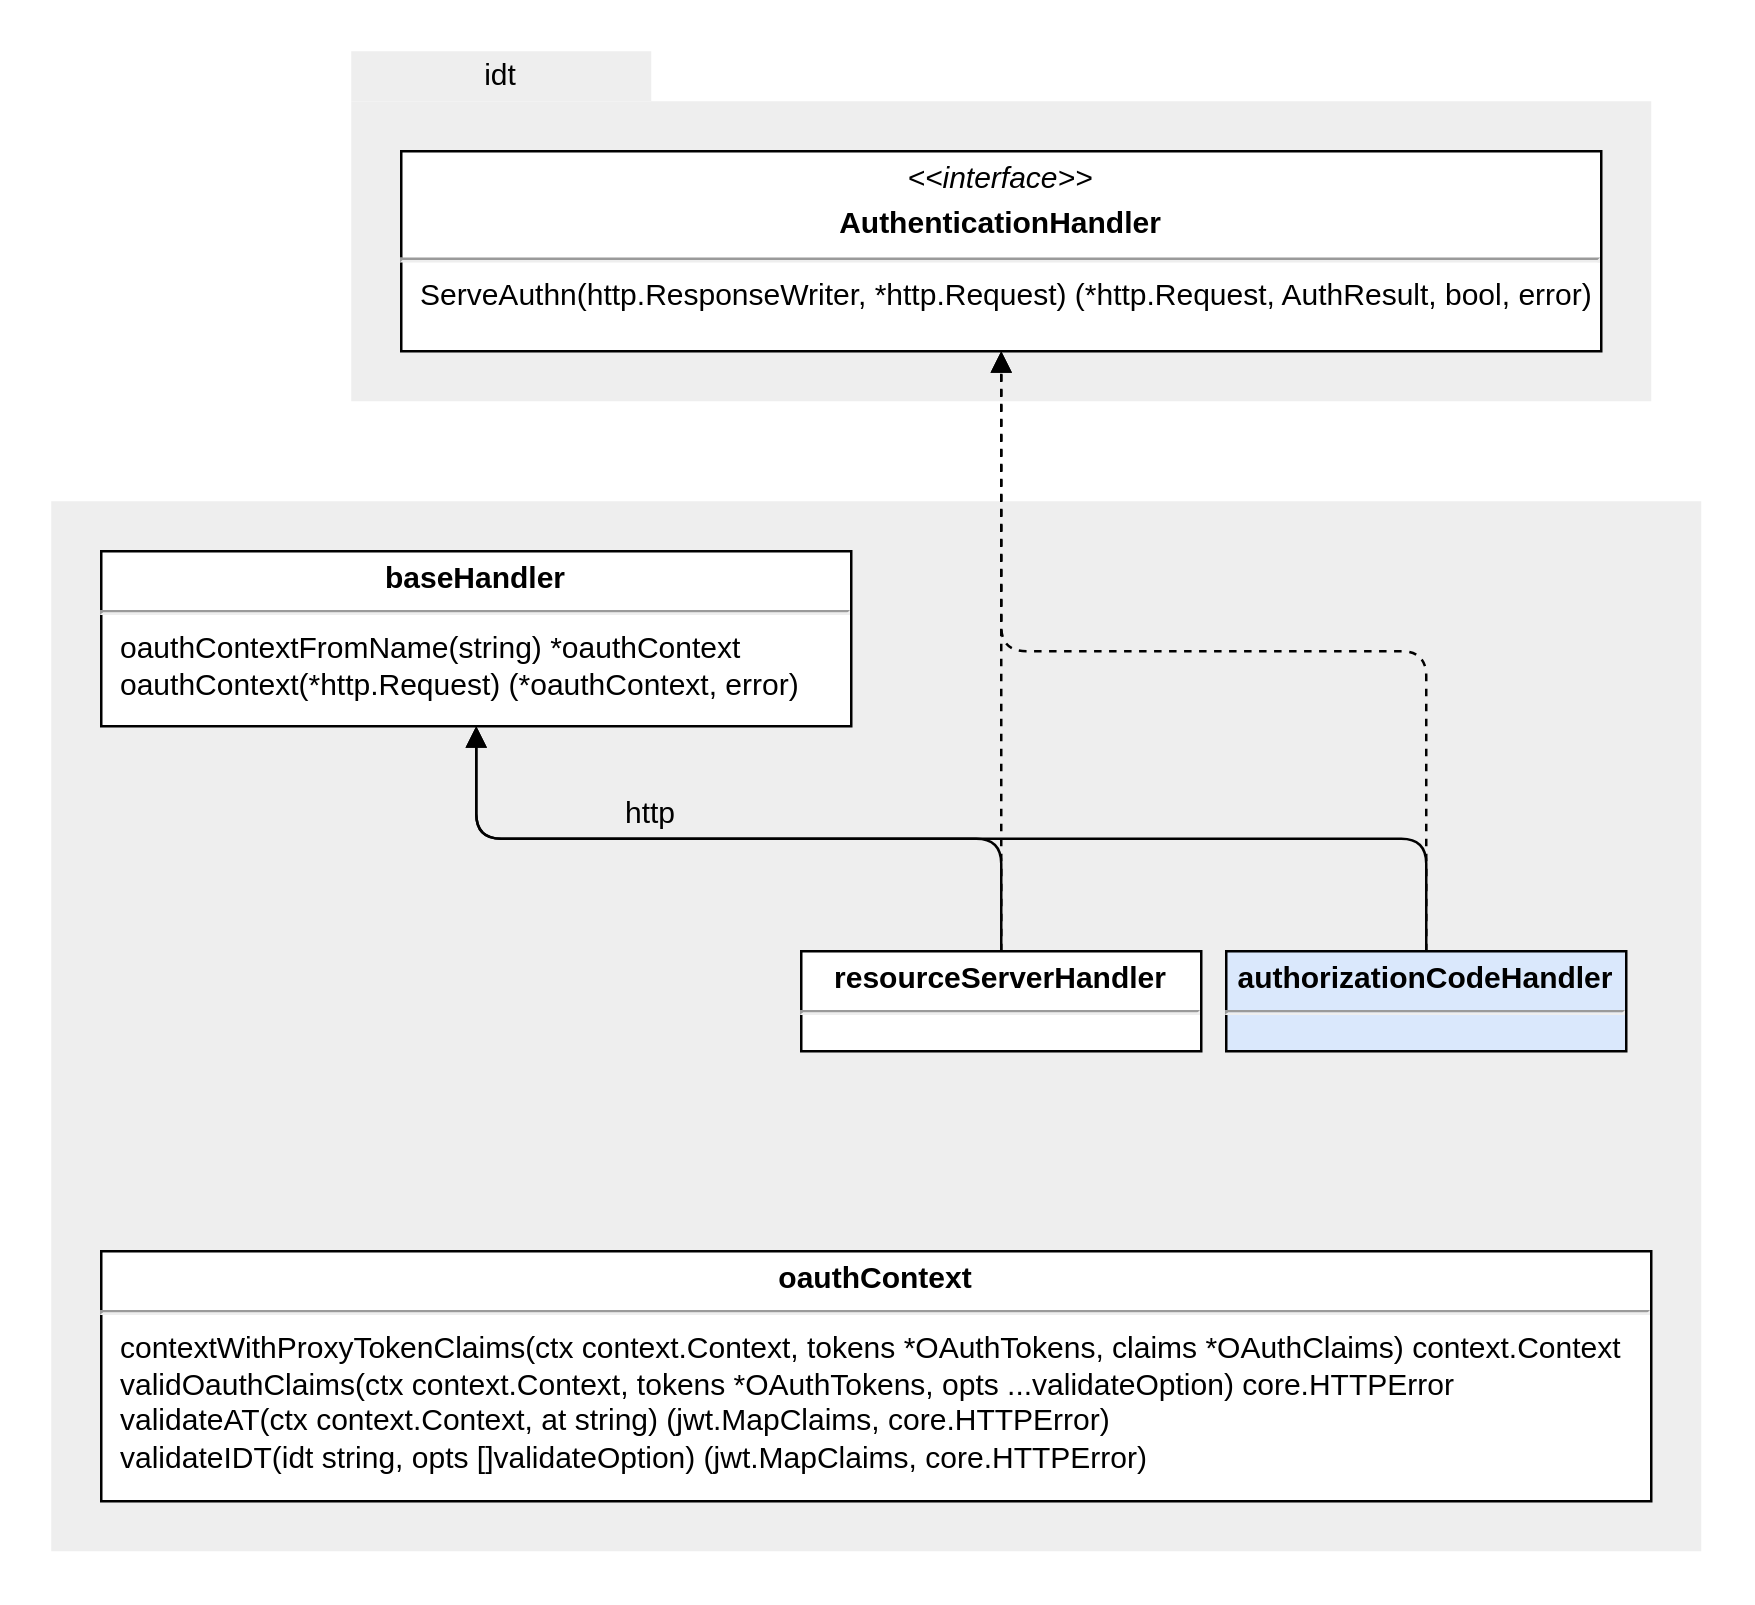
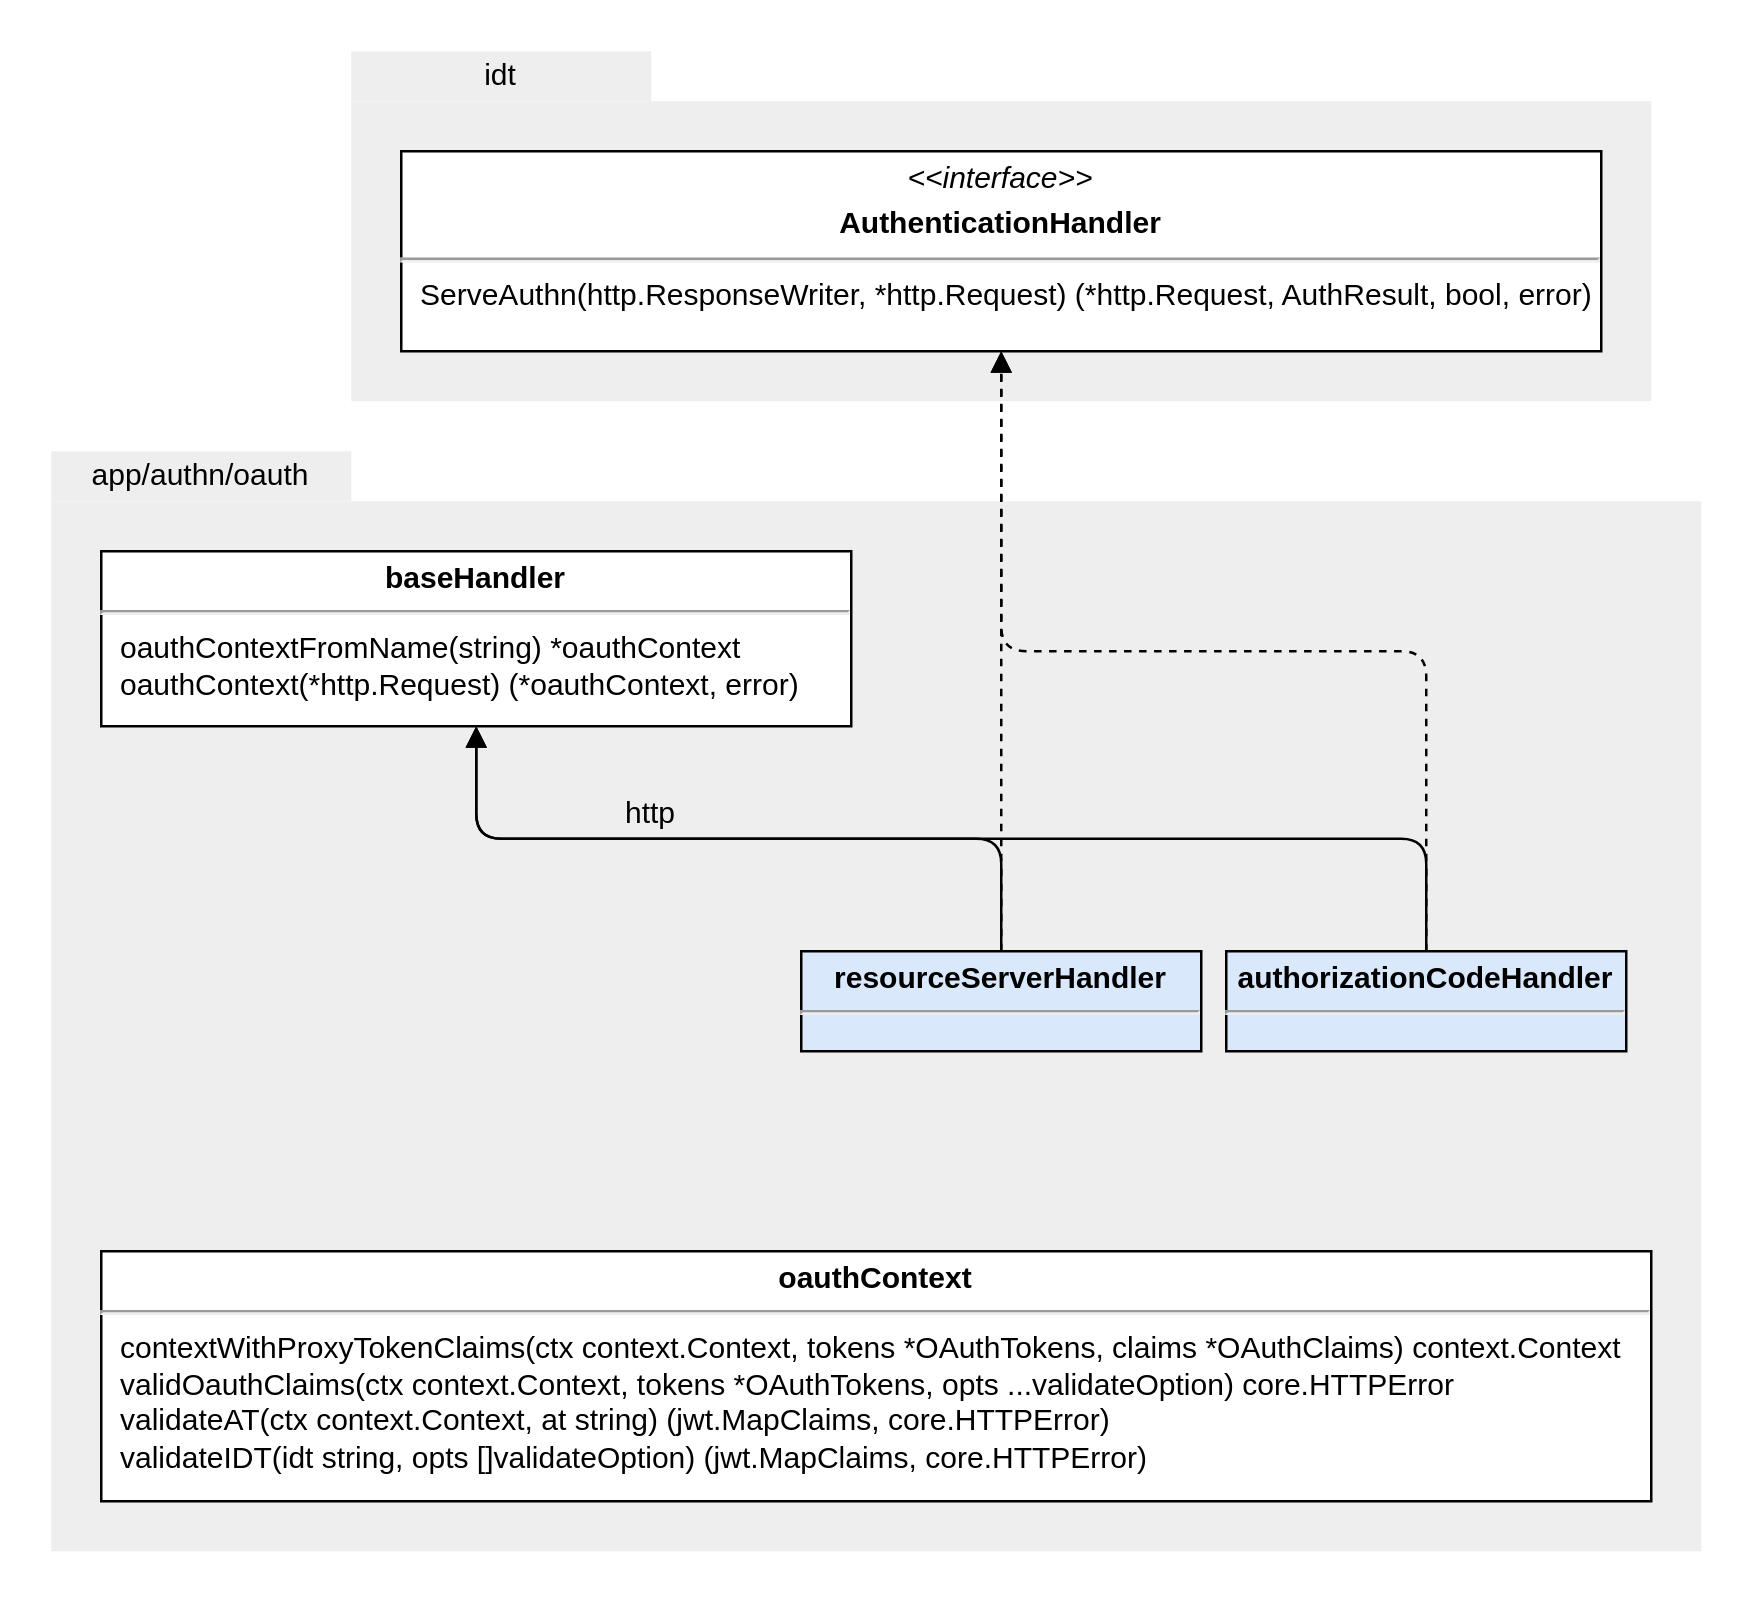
node "app/authn/oauth": added
node "resourceServerHandler": fillcolor #ffffff -> #dae8fc
